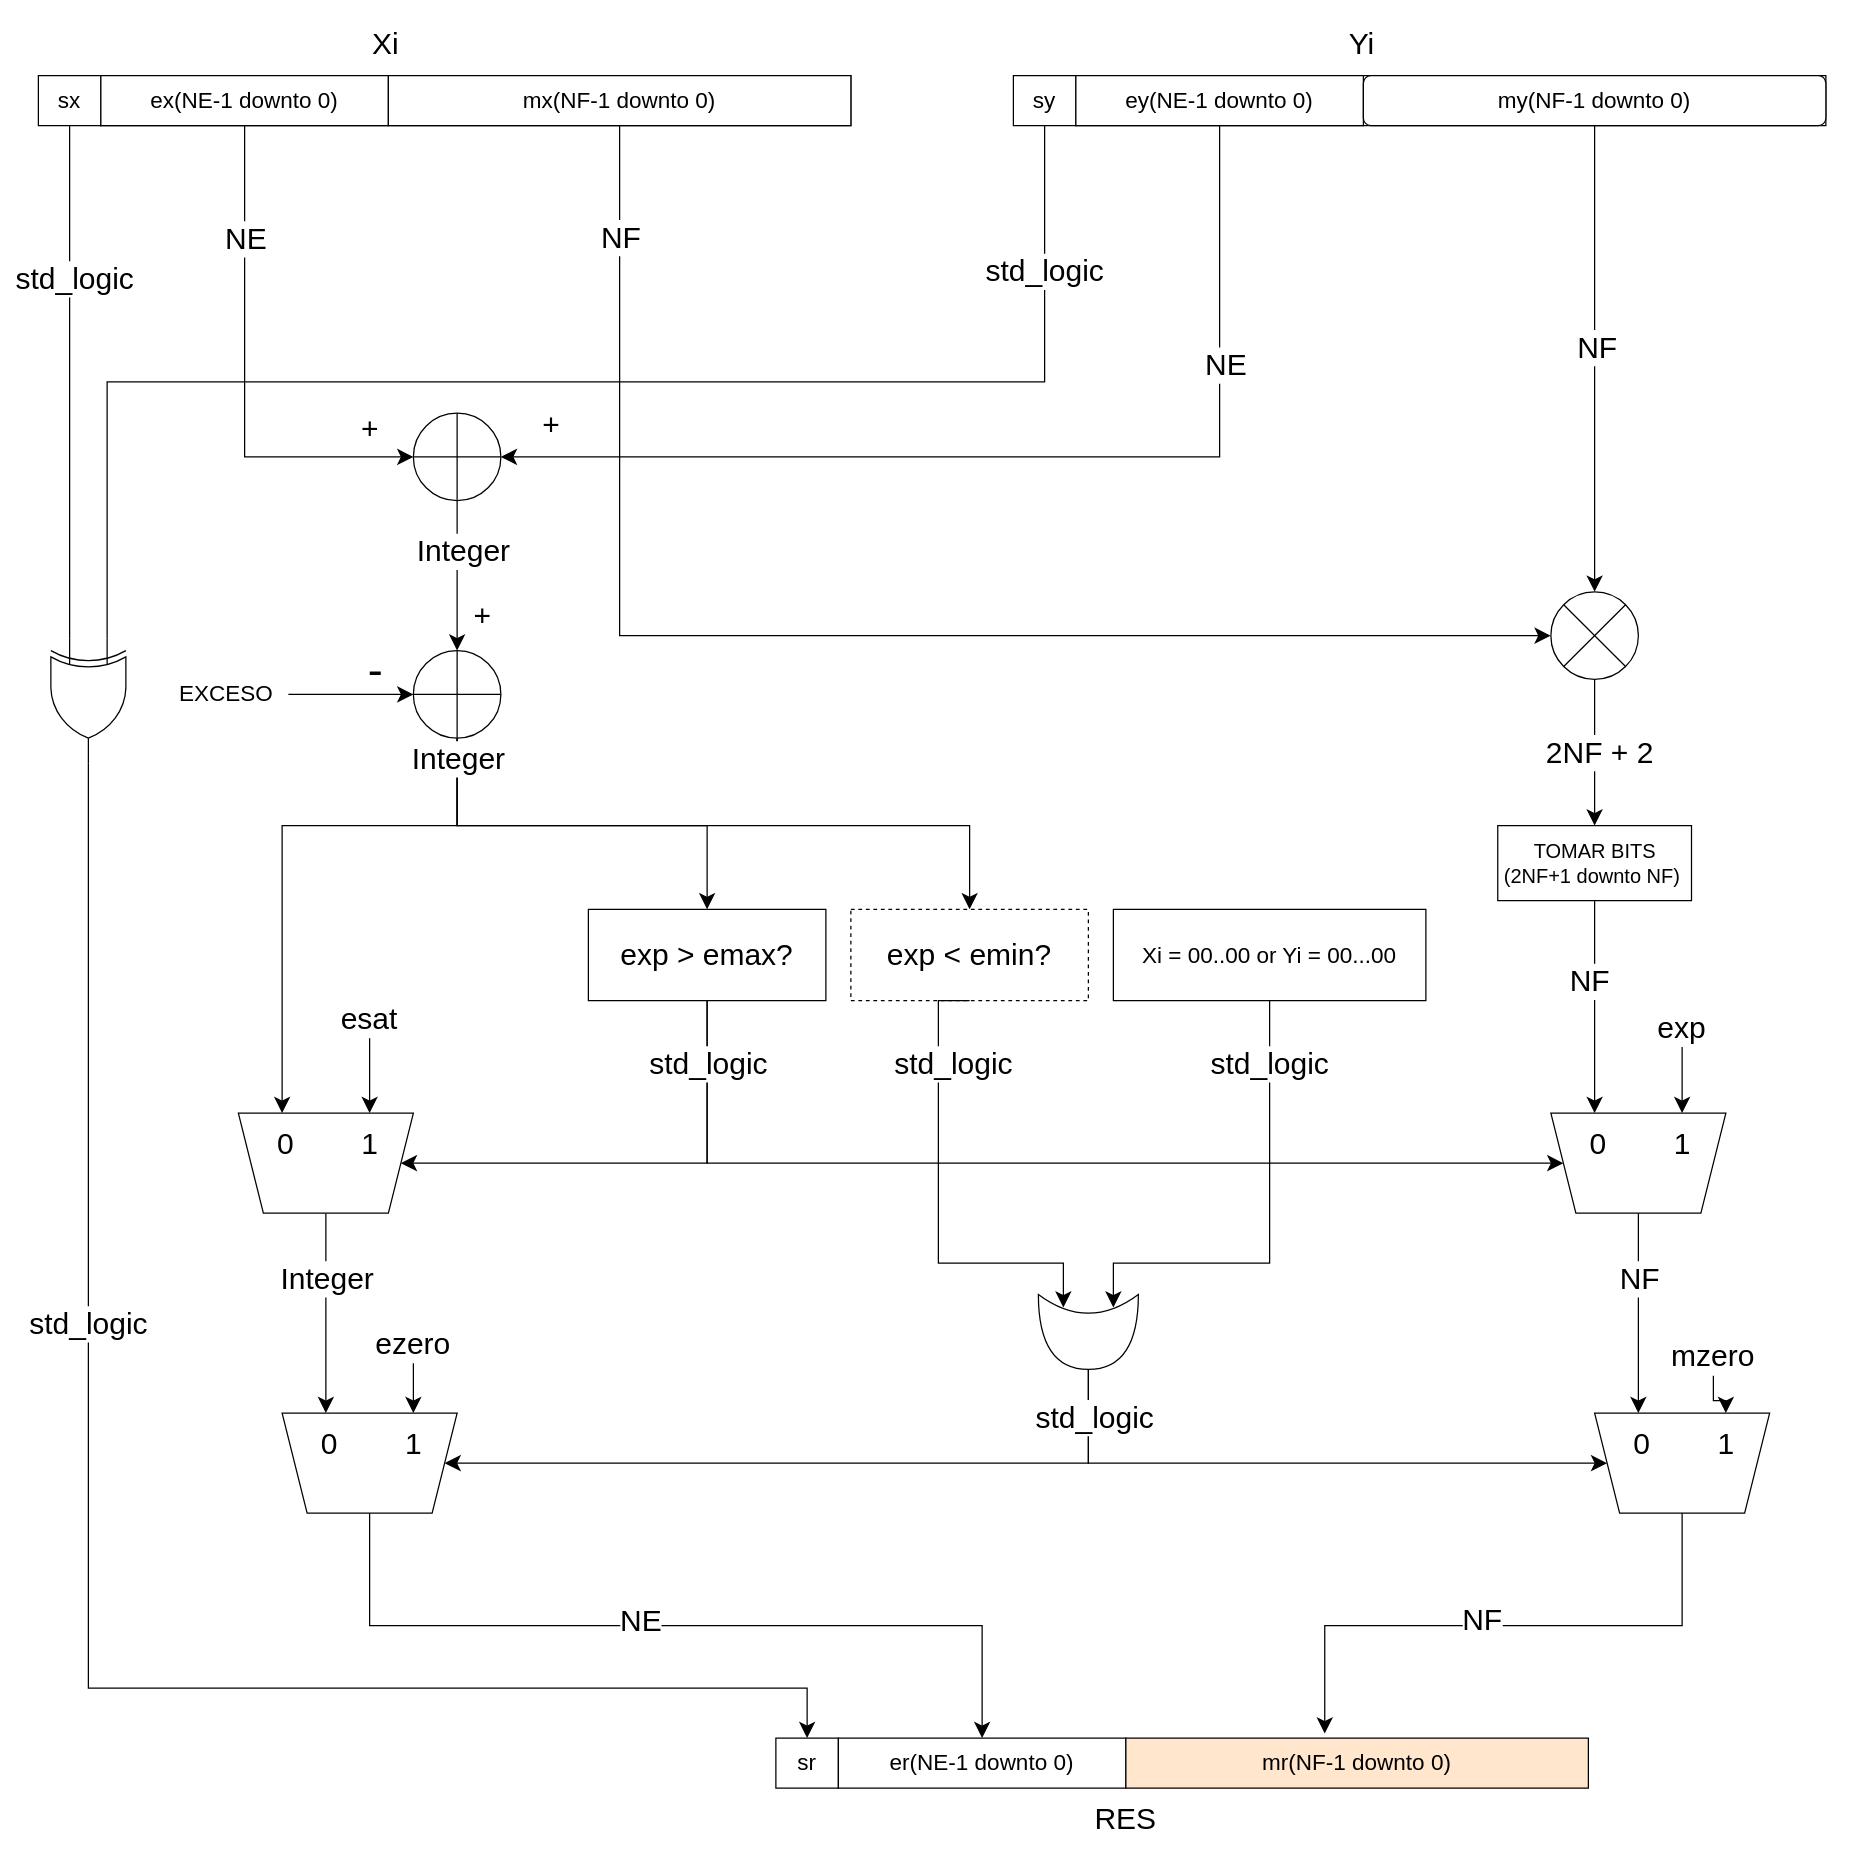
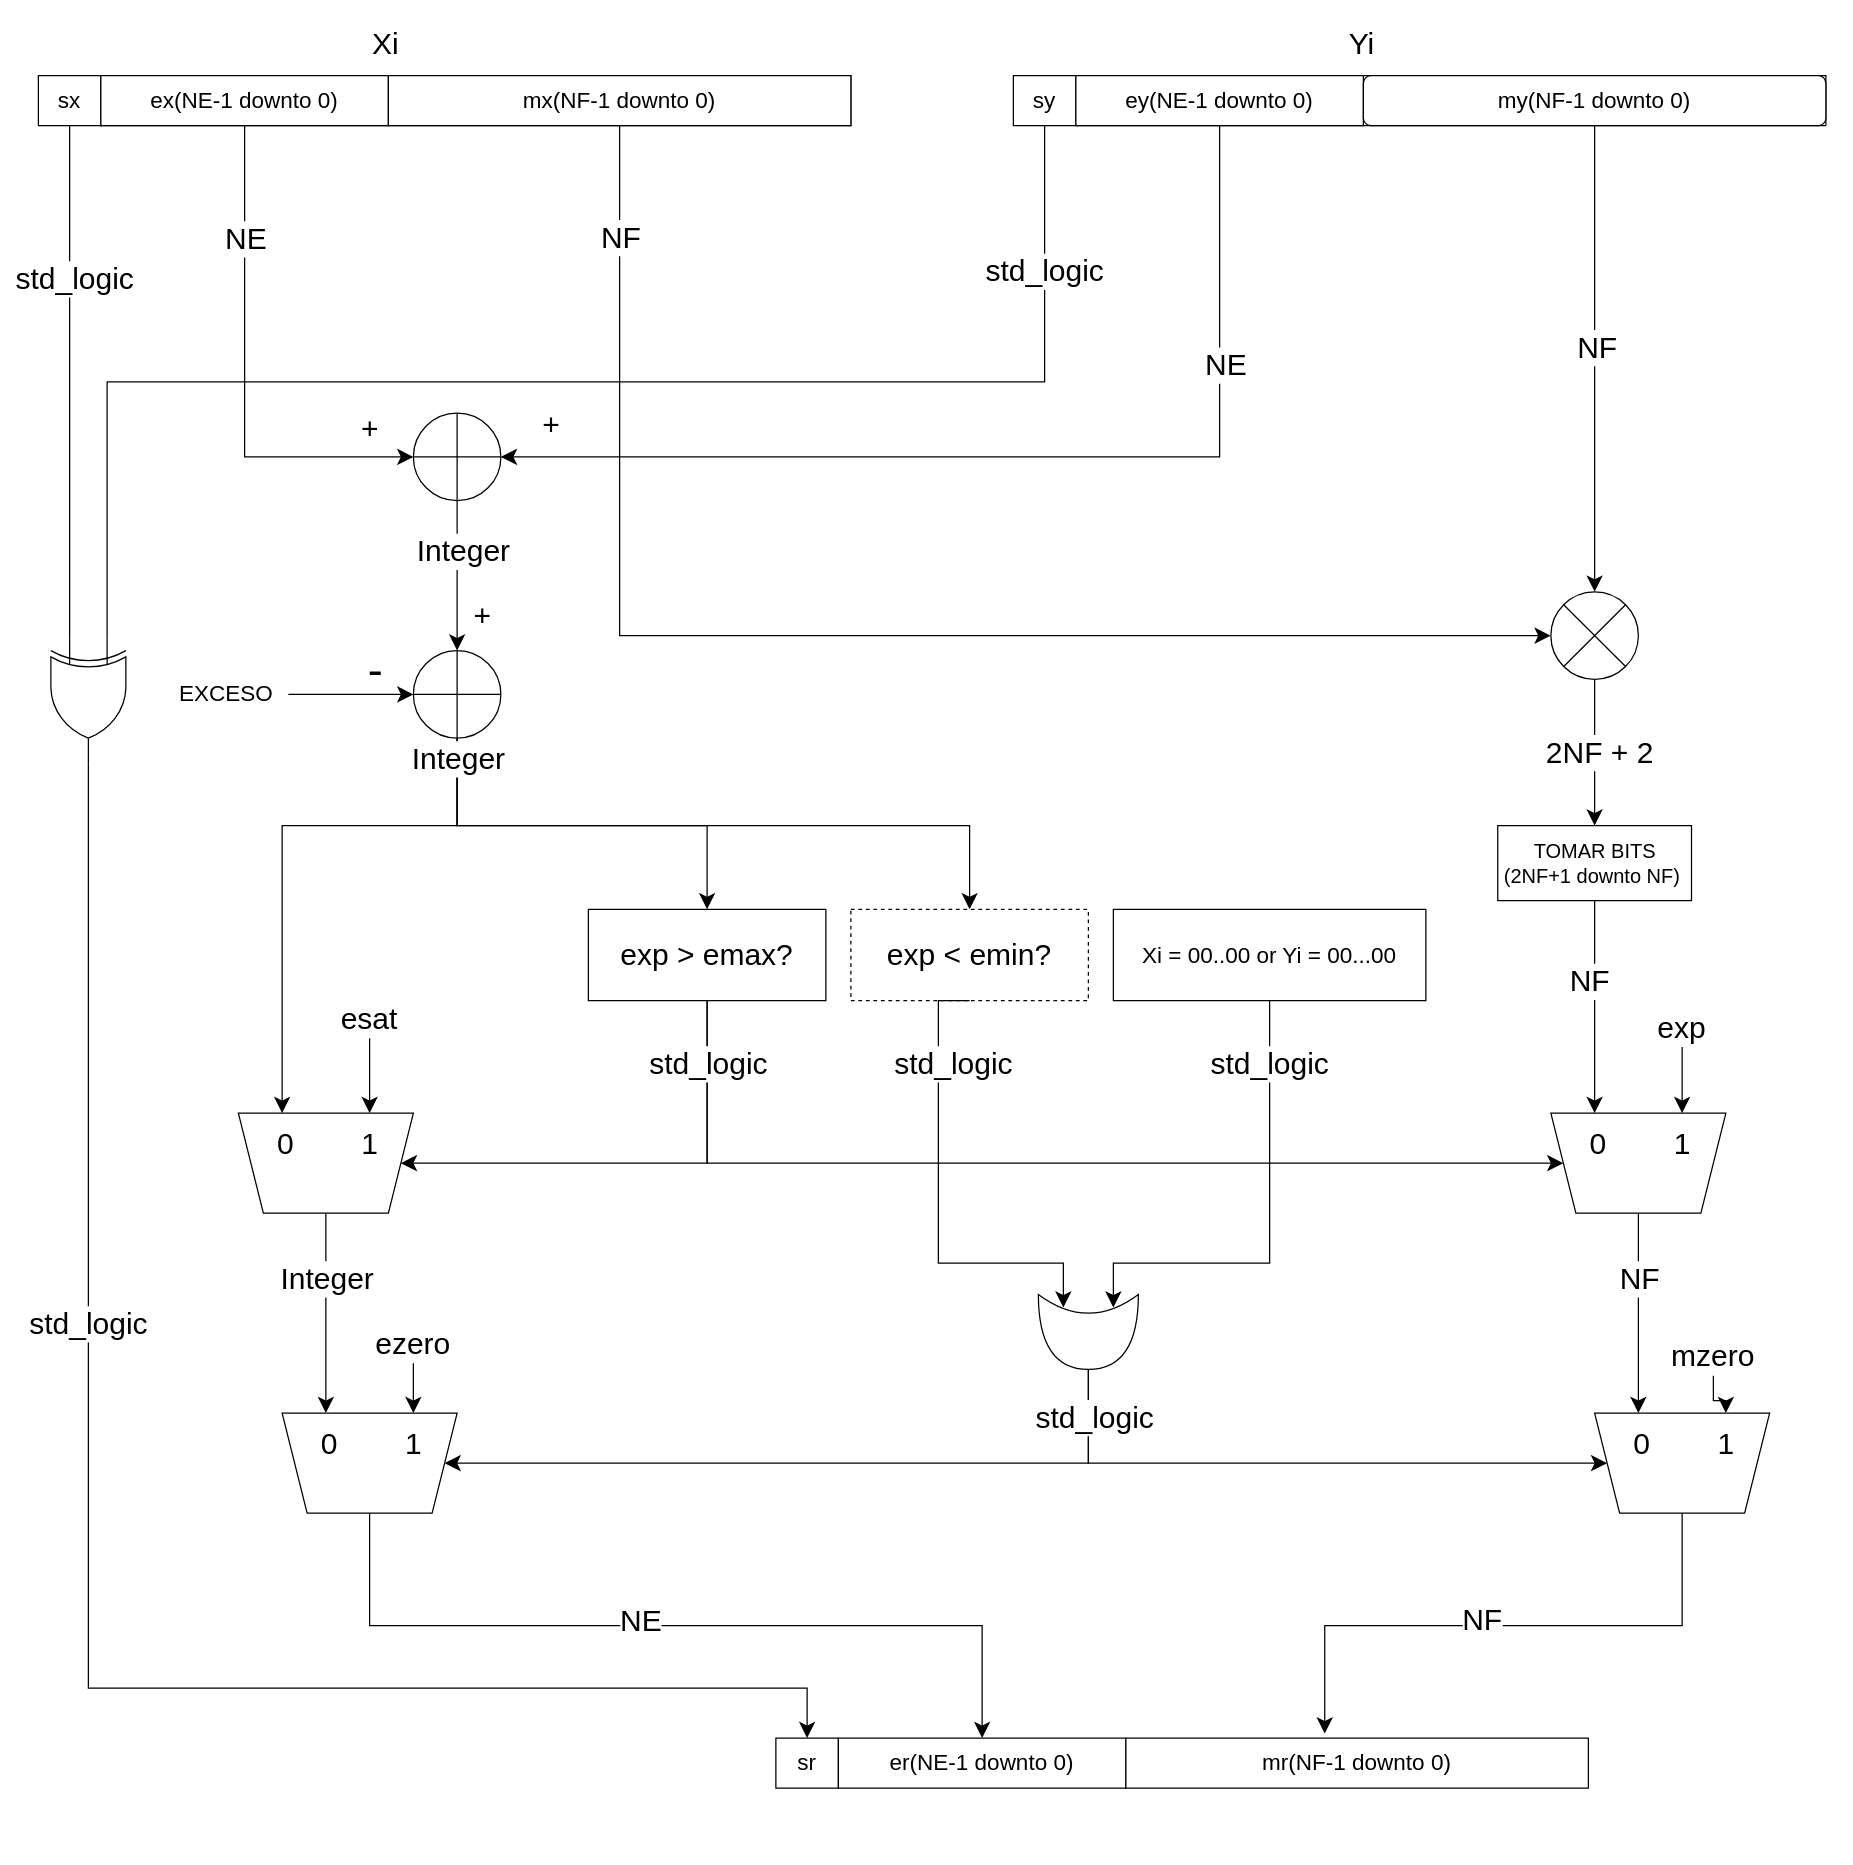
node "mr(NF-1 downto 0)": fillcolor #ffe6cc -> #ffffff
node "RES": removed
